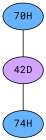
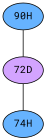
node "70H": label "70H" -> "90H"
node "42D": label "42D" -> "72D"
